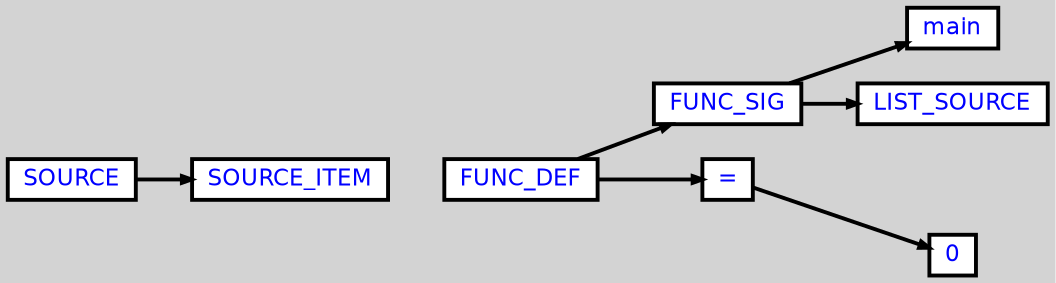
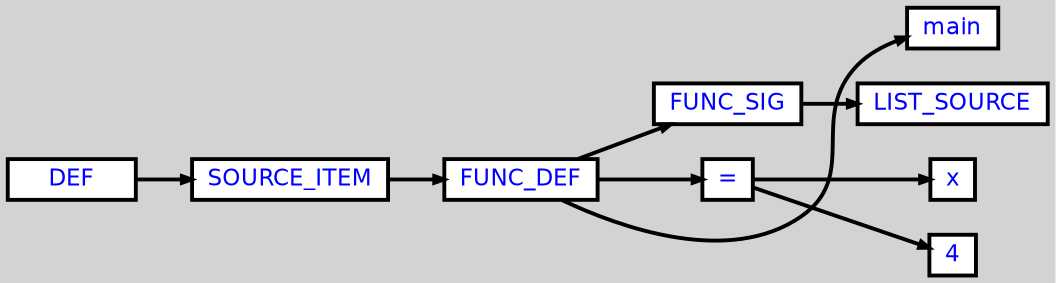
edge "FUNC_SIG" -> "main": now "FUNC_DEF" -> "main"
node "SOURCE": label "SOURCE" -> "DEF"
edge "SOURCE_ITEM" -> "FUNC_DEF": added
node "x": added
node "0": label "0" -> "4"
